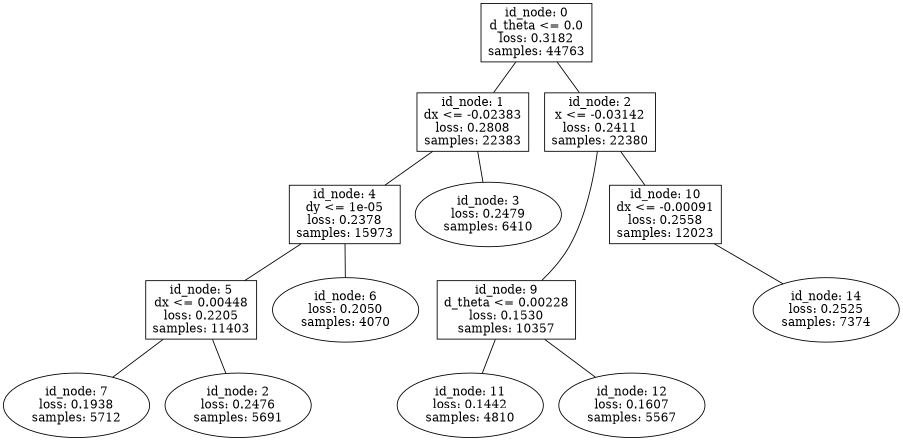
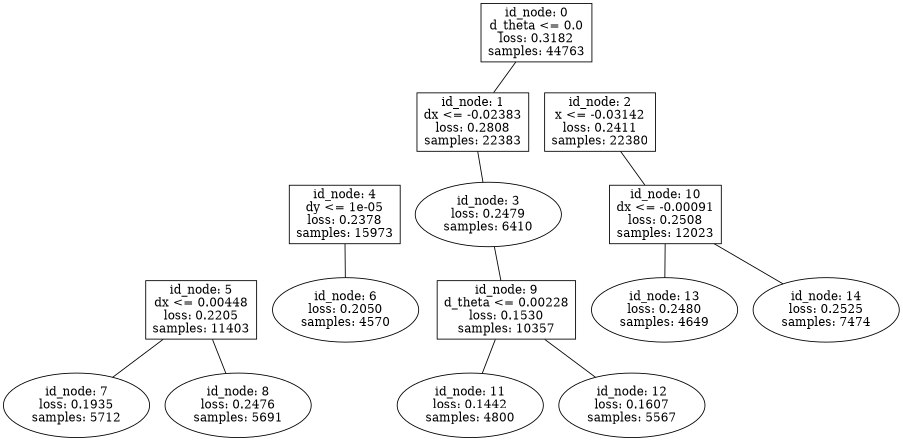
edge "id_node: 0 d_theta <= 0.0 loss: 0.3182 samples: 44763" -- "id_node: 2 x <= -0.03142 loss: 0.2411 samples: 22380": removed
edge "id_node: 1 dx <= -0.02383 loss: 0.2808 samples: 22383" -- "id_node: 4 dy <= 1e-05 loss: 0.2378 samples: 15973": removed
node "id_node: 10 dx <= -0.00091 loss: 0.2558 samples: 12023": label "id_node: 10 dx <= -0.00091 loss: 0.2558 samples: 12023" -> "id_node: 10 dx <= -0.00091 loss: 0.2508 samples: 12023"
edge "id_node: 2 x <= -0.03142 loss: 0.2411 samples: 22380" -- "id_node: 9 d_theta <= 0.00228 loss: 0.1530 samples: 10357": now "id_node: 3 loss: 0.2479 samples: 6410" -- "id_node: 9 d_theta <= 0.00228 loss: 0.1530 samples: 10357"
edge "id_node: 4 dy <= 1e-05 loss: 0.2378 samples: 15973" -- "id_node: 5 dx <= 0.00448 loss: 0.2205 samples: 11403": removed
node "id_node: 6 loss: 0.2050 samples: 4070": label "id_node: 6 loss: 0.2050 samples: 4070" -> "id_node: 6 loss: 0.2050 samples: 4570"
node "id_node: 13 loss: 0.2480 samples: 4649": added
node "id_node: 14 loss: 0.2525 samples: 7374": label "id_node: 14 loss: 0.2525 samples: 7374" -> "id_node: 14 loss: 0.2525 samples: 7474"
node "id_node: 7 loss: 0.1938 samples: 5712": label "id_node: 7 loss: 0.1938 samples: 5712" -> "id_node: 7 loss: 0.1935 samples: 5712"
node "id_node: 2 loss: 0.2476 samples: 5691": label "id_node: 2 loss: 0.2476 samples: 5691" -> "id_node: 8 loss: 0.2476 samples: 5691"
node "id_node: 11 loss: 0.1442 samples: 4810": label "id_node: 11 loss: 0.1442 samples: 4810" -> "id_node: 11 loss: 0.1442 samples: 4800"
